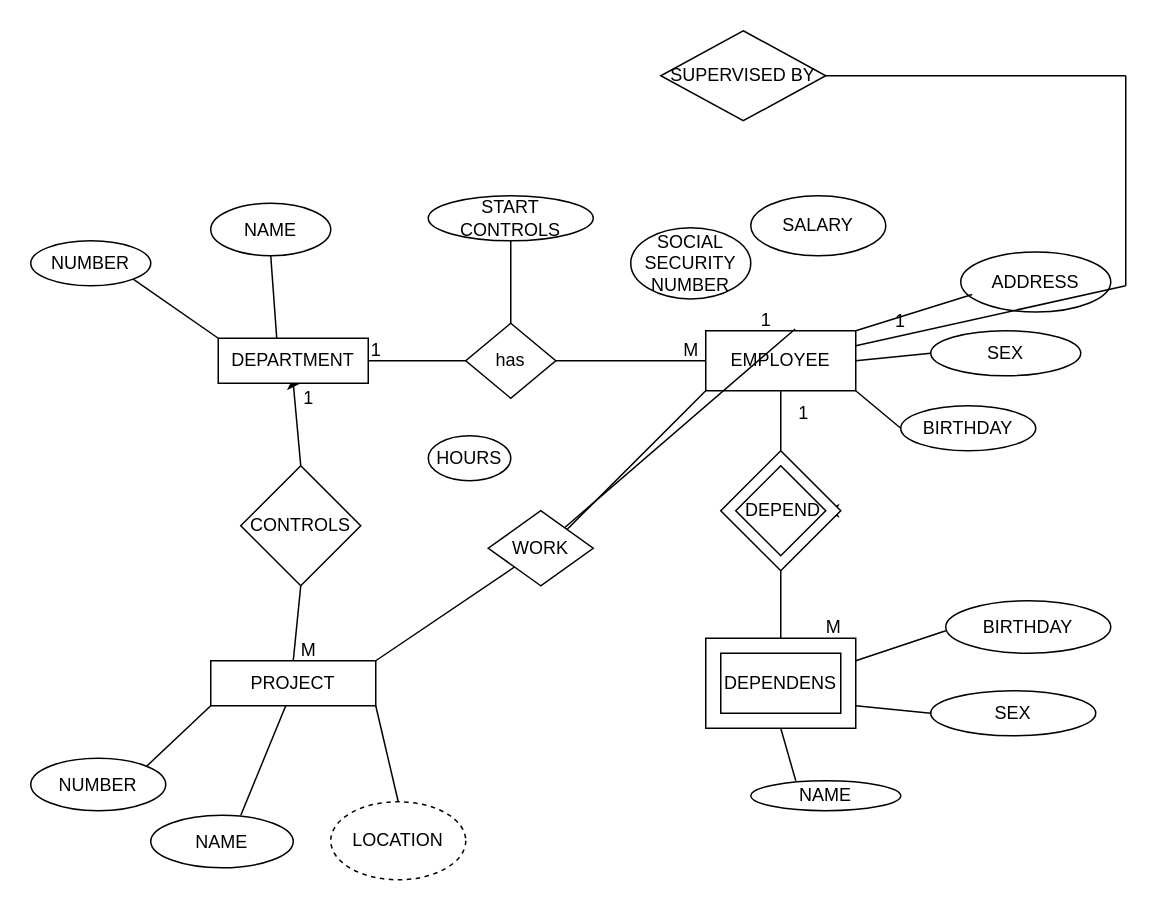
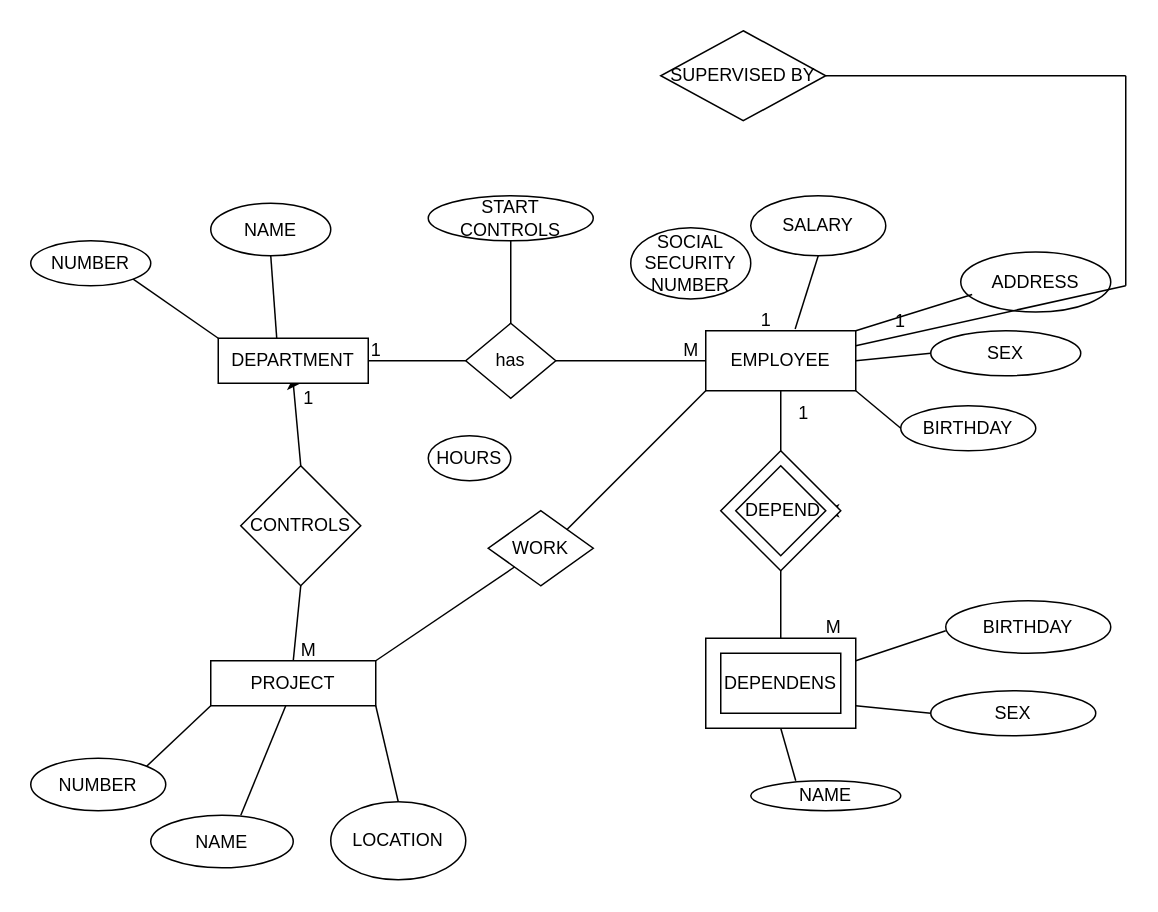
edge "EMPLOYEE" -- "WORK": now "EMPLOYEE" -- "SALARY"
node "LOCATION": style dashed -> solid
